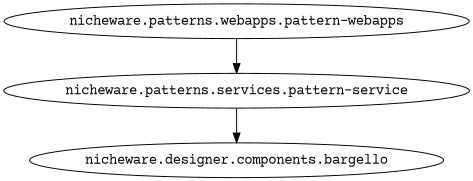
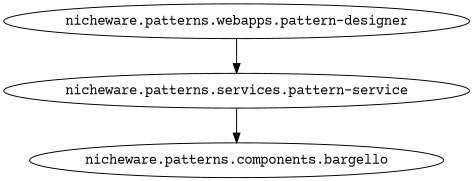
node "nicheware.patterns.webapps.pattern-webapps": label "nicheware.patterns.webapps.pattern-webapps" -> "nicheware.patterns.webapps.pattern-designer"
node "nicheware.designer.components.bargello": label "nicheware.designer.components.bargello" -> "nicheware.patterns.components.bargello"
